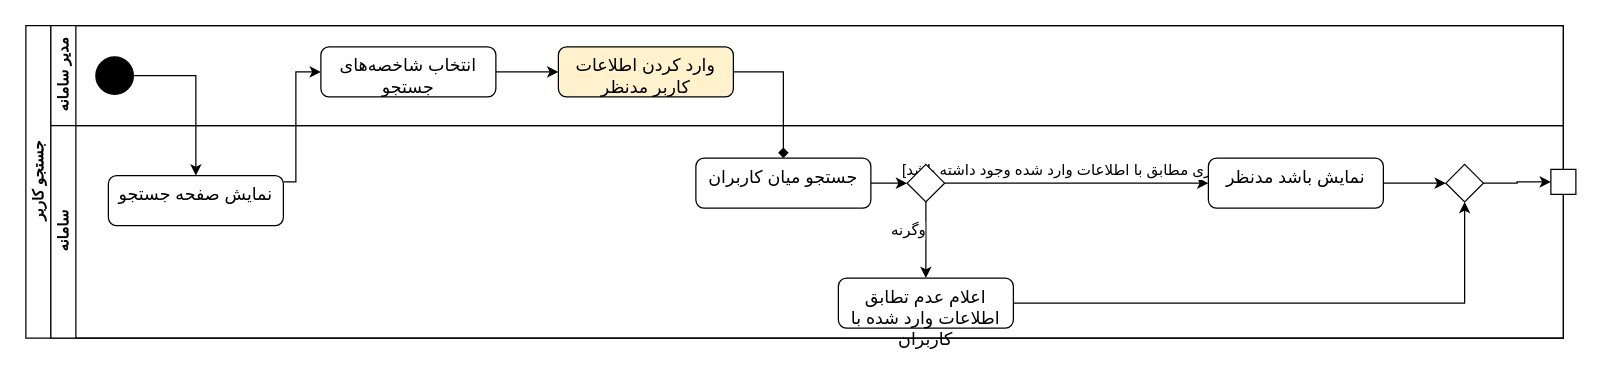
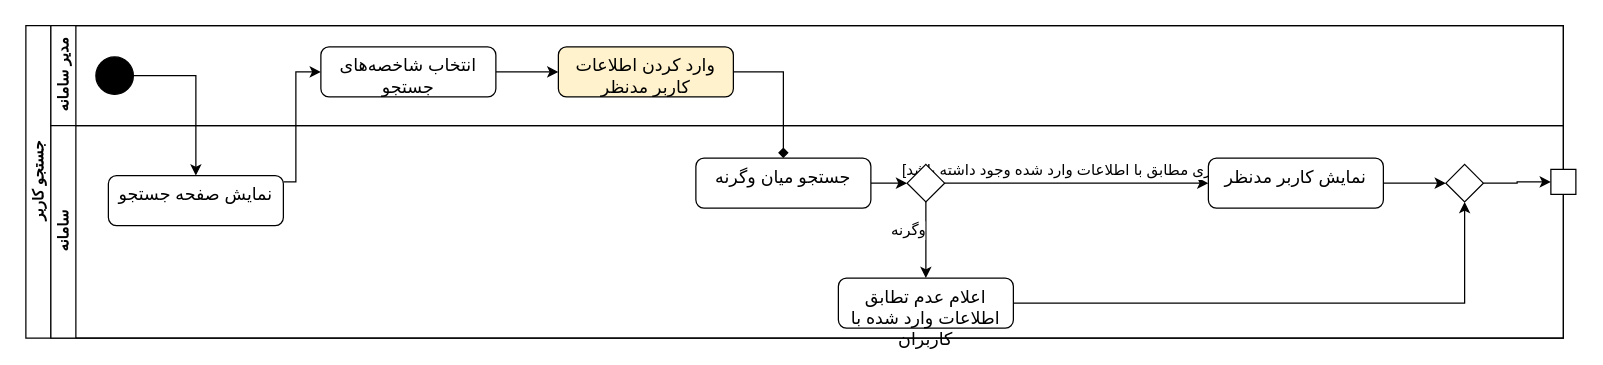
node "جستجو میان کاربران": label "جستجو میان کاربران" -> "جستجو میان وگرنه"
node "نمایش باشد مدنظر": label "نمایش باشد مدنظر" -> "نمایش کاربر مدنظر"
